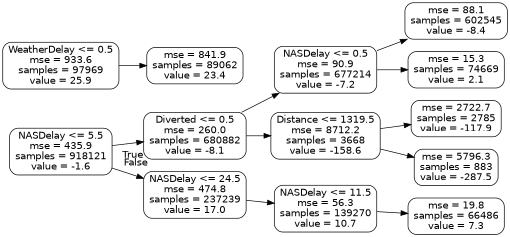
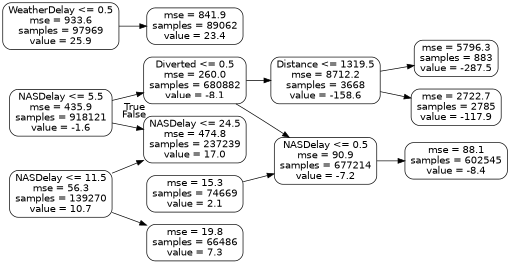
edge "NASDelay <= 0.5 mse = 90.9 samples = 677214 value = -7.2" -> "mse = 15.3 samples = 74669 value = 2.1": reversed
edge "NASDelay <= 24.5 mse = 474.8 samples = 237239 value = 17.0" -> "NASDelay <= 11.5 mse = 56.3 samples = 139270 value = 10.7": reversed
